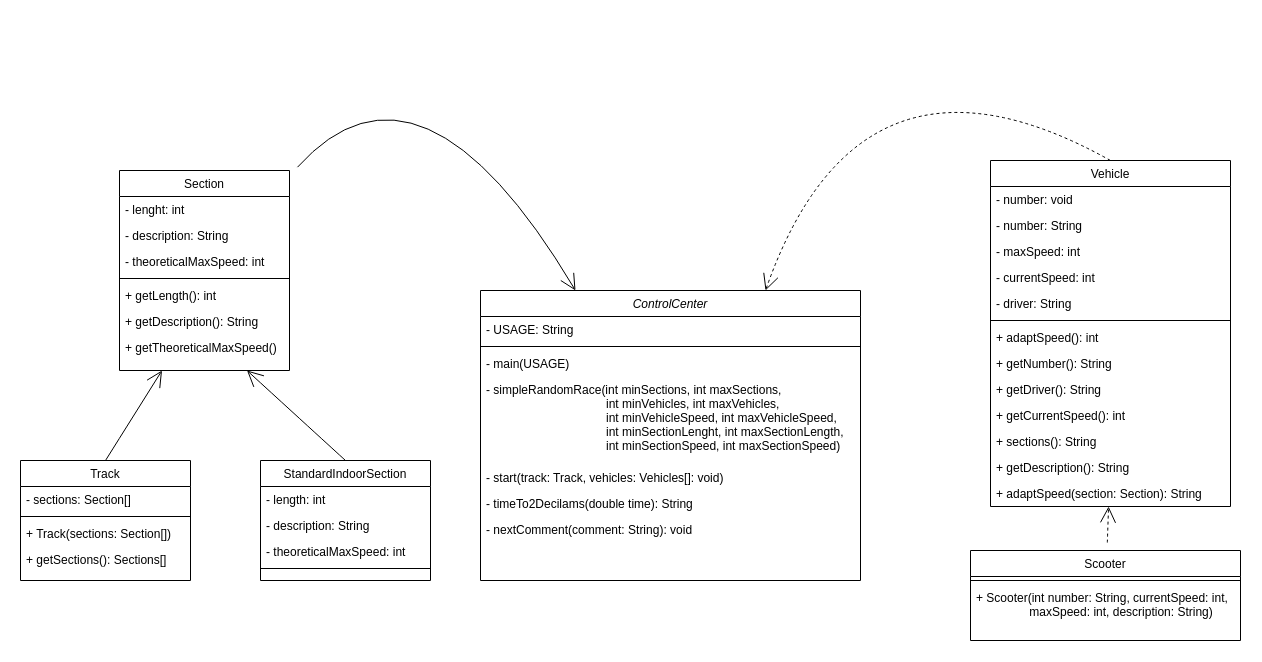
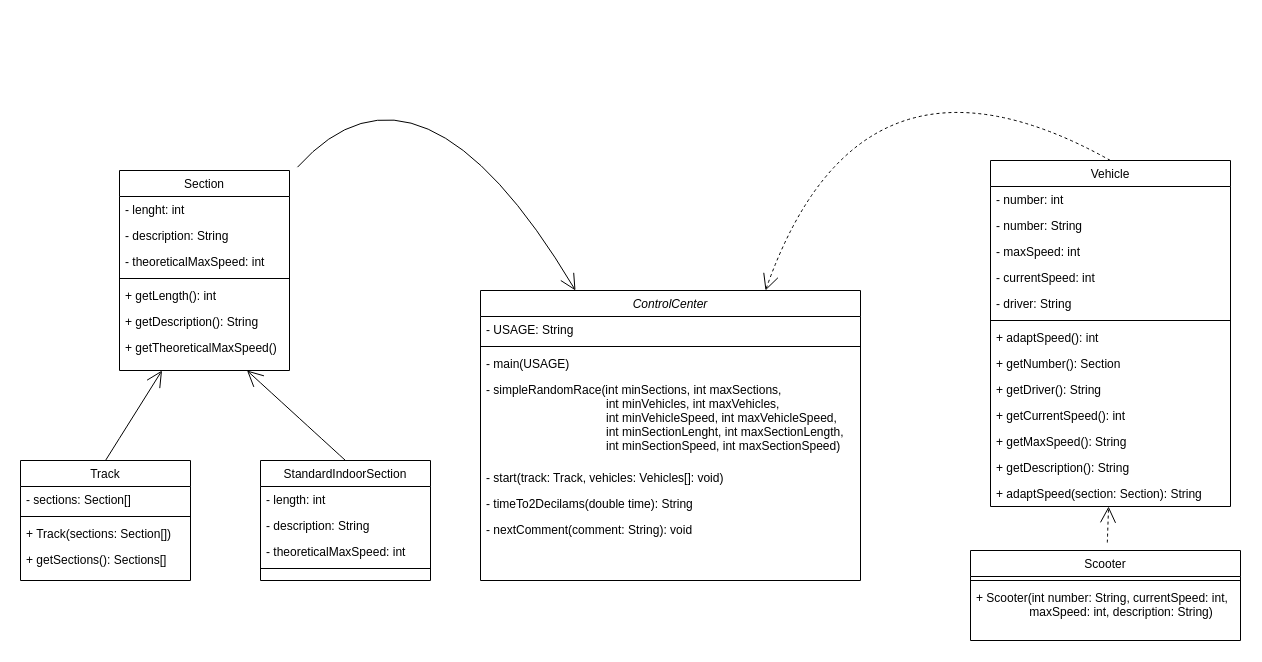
node "- number: void": label "- number: void" -> "- number: int"
node "+ getNumber(): String": label "+ getNumber(): String" -> "+ getNumber(): Section"
node "+ sections(): String": label "+ sections(): String" -> "+ getMaxSpeed(): String"
